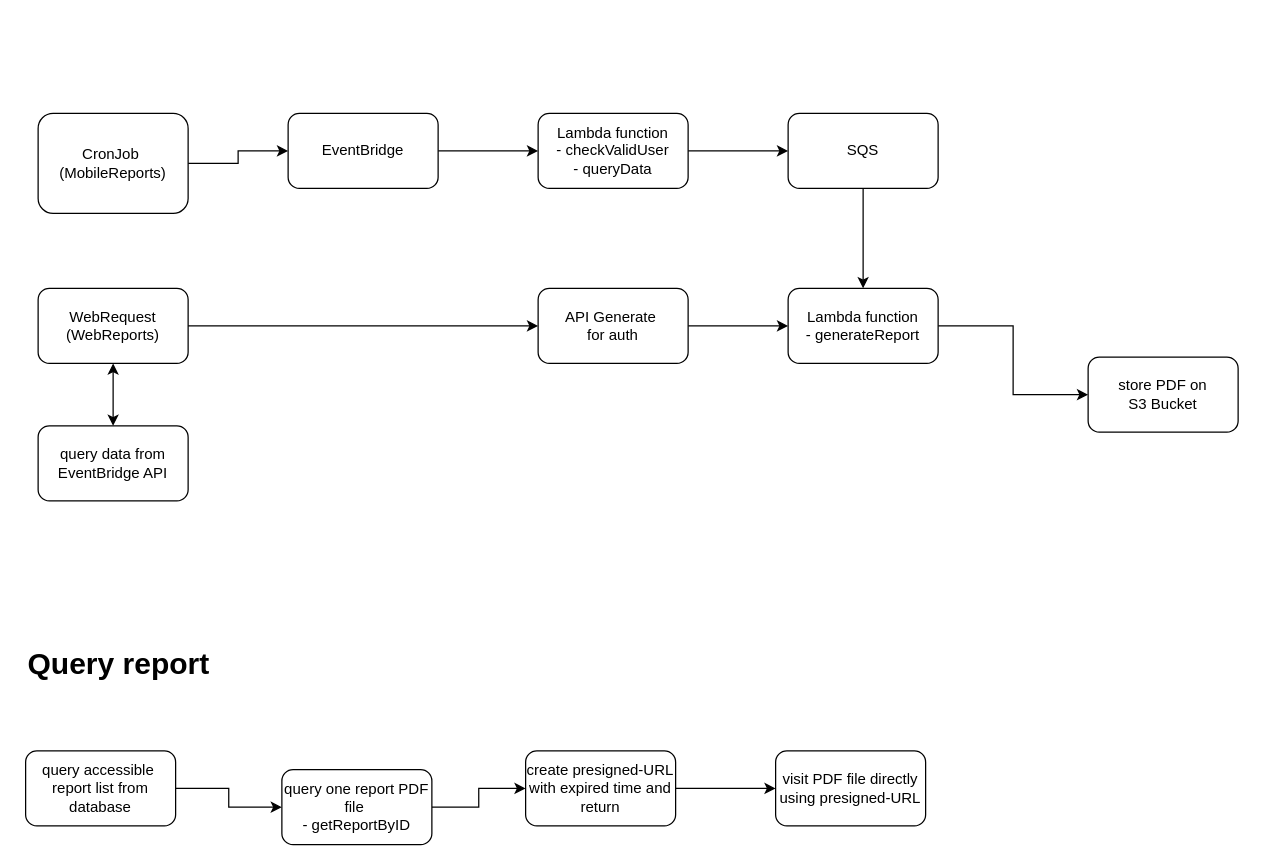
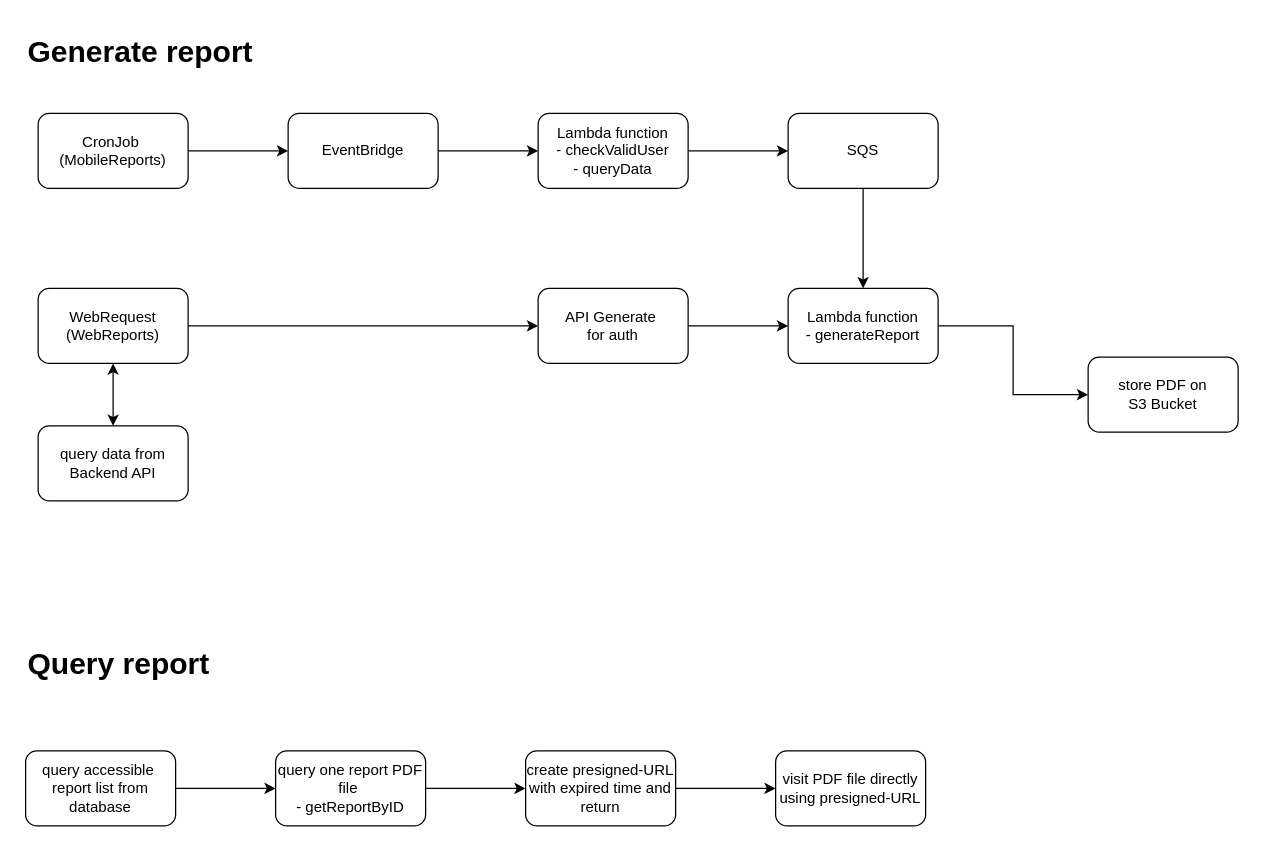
node "Generate report": added
node "CronJob (MobileReports)": size 150x100 -> 150x75
node "query data from EventBridge API": label "query data from EventBridge API" -> "query data from Backend API"
node "query one report PDF file - getReportByID": moved (357, 807) -> (351, 788)
